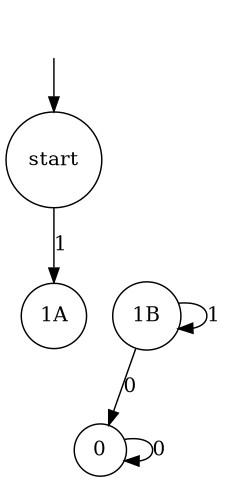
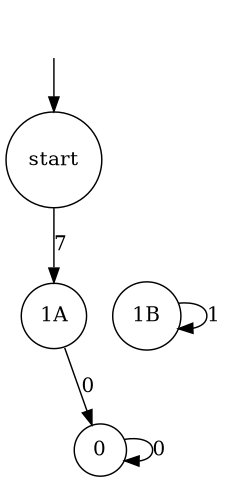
edge "start" -> "1A": label "1" -> "7"
edge "1B" -> "0": now "1A" -> "0"
